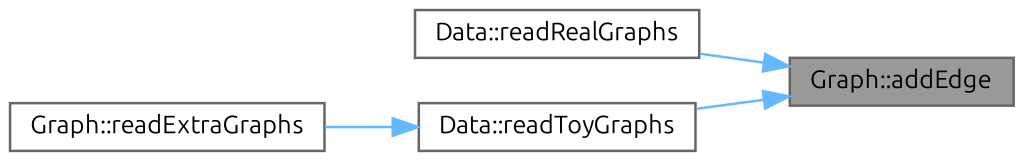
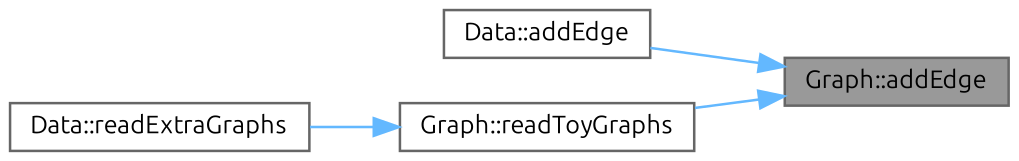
node "Data::readRealGraphs": label "Data::readRealGraphs" -> "Data::addEdge"
node "Graph::readExtraGraphs": label "Graph::readExtraGraphs" -> "Data::readExtraGraphs"
node "Data::readToyGraphs": label "Data::readToyGraphs" -> "Graph::readToyGraphs"
